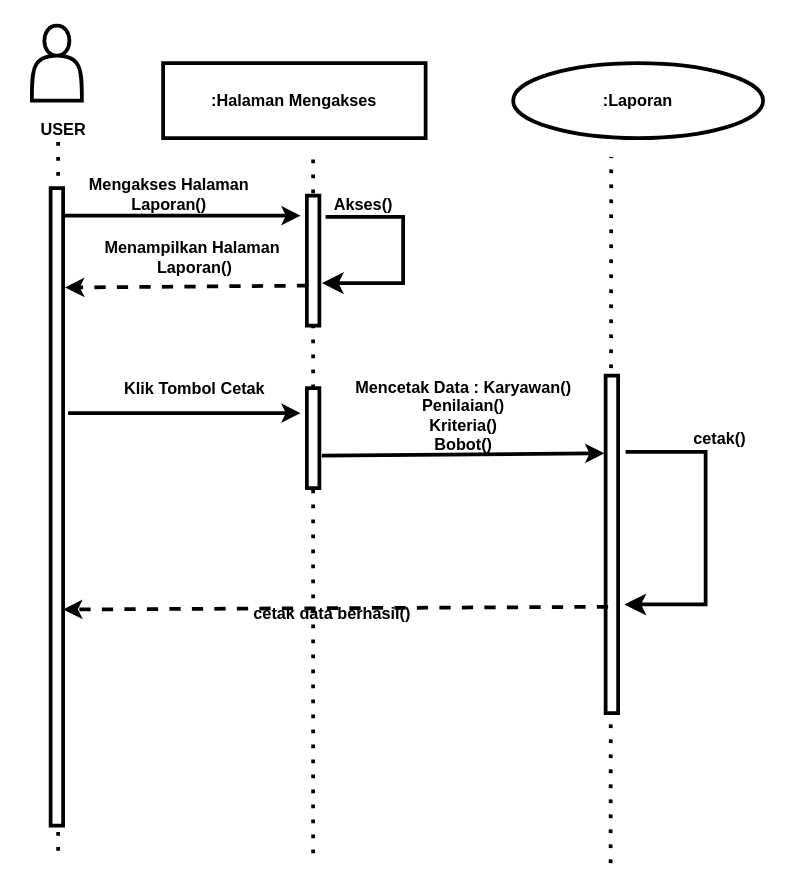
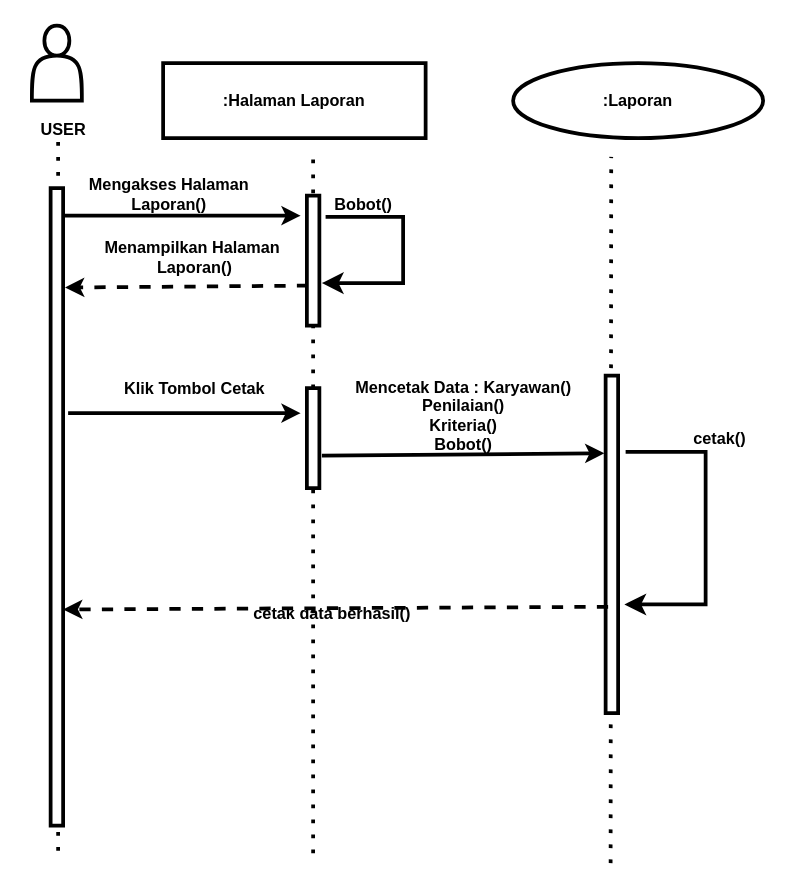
node ":Halaman Mengakses": label ":Halaman Mengakses" -> ":Halaman Laporan"
node "Akses()": label "Akses()" -> "Bobot()"
